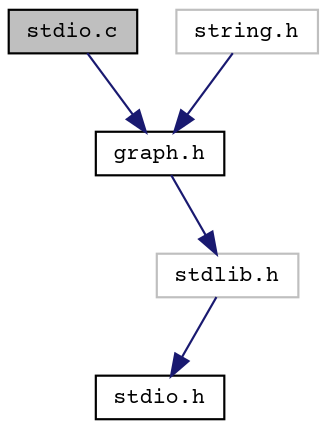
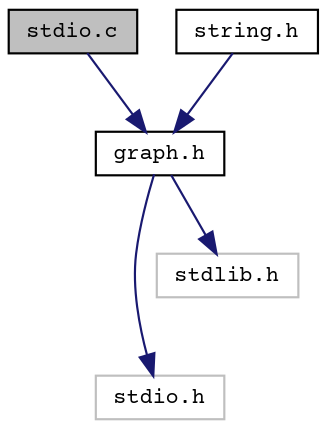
node "string.h": color grey75 -> black
edge "stdlib.h" -> "stdio.h": now "graph.h" -> "stdio.h"
node "stdio.h": color black -> grey75
